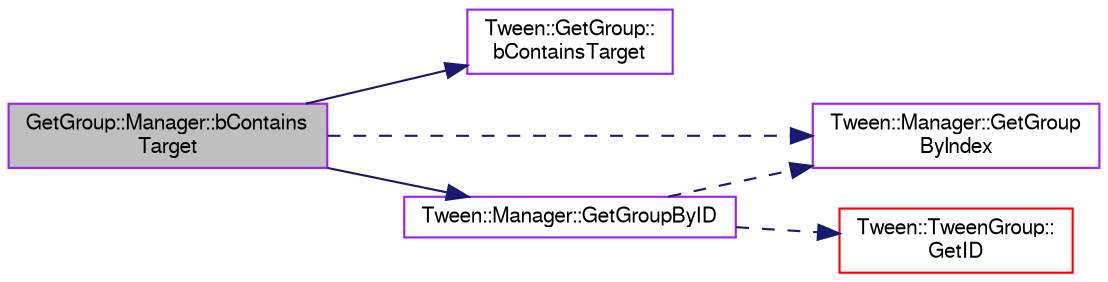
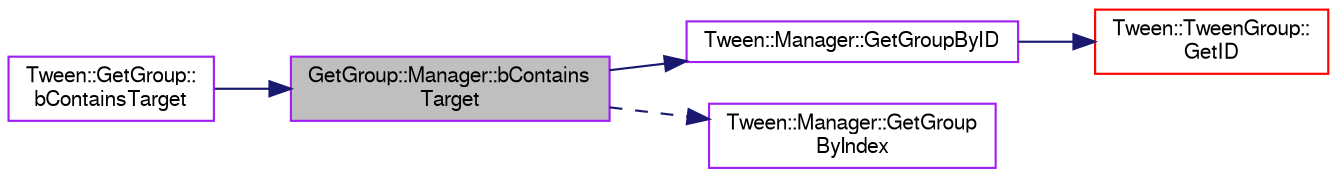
edge "GetGroup::Manager::bContains Target" -> "Tween::GetGroup:: bContainsTarget": reversed
edge "Tween::Manager::GetGroupByID" -> "Tween::Manager::GetGroup ByIndex": removed
edge "Tween::Manager::GetGroupByID" -> "Tween::TweenGroup:: GetID": style dashed -> solid
